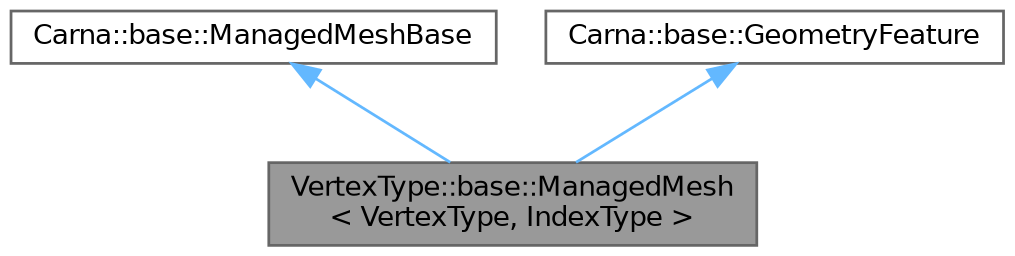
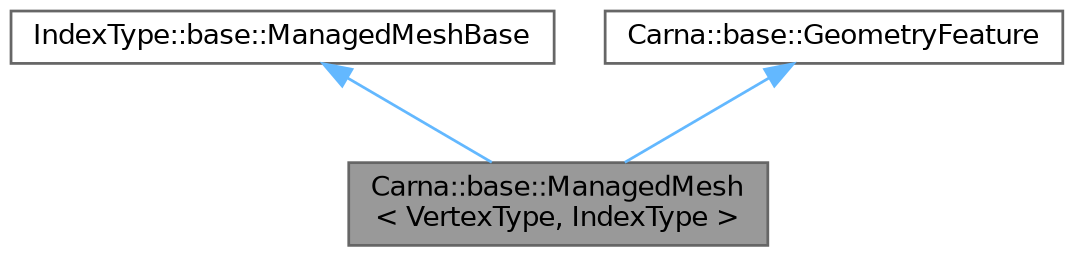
node "Carna::base::ManagedMeshBase": label "Carna::base::ManagedMeshBase" -> "IndexType::base::ManagedMeshBase"
node "VertexType::base::ManagedMesh < VertexType, IndexType >": label "VertexType::base::ManagedMesh < VertexType, IndexType >" -> "Carna::base::ManagedMesh < VertexType, IndexType >"
